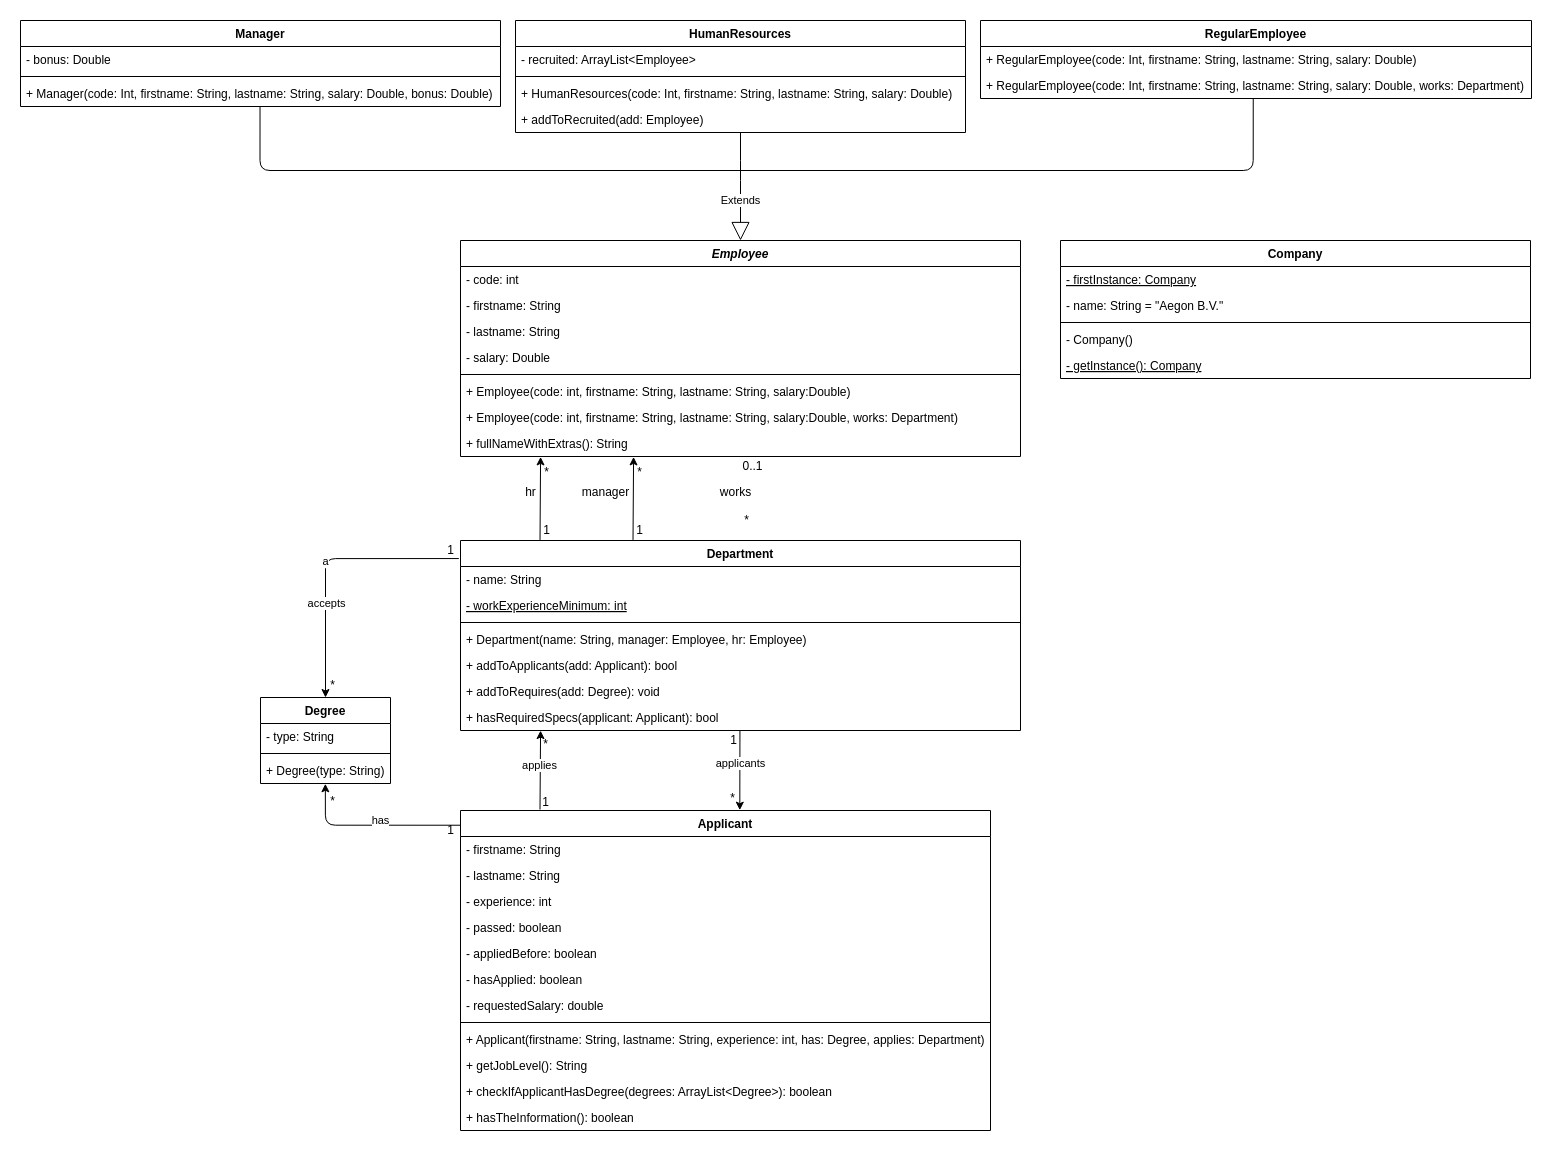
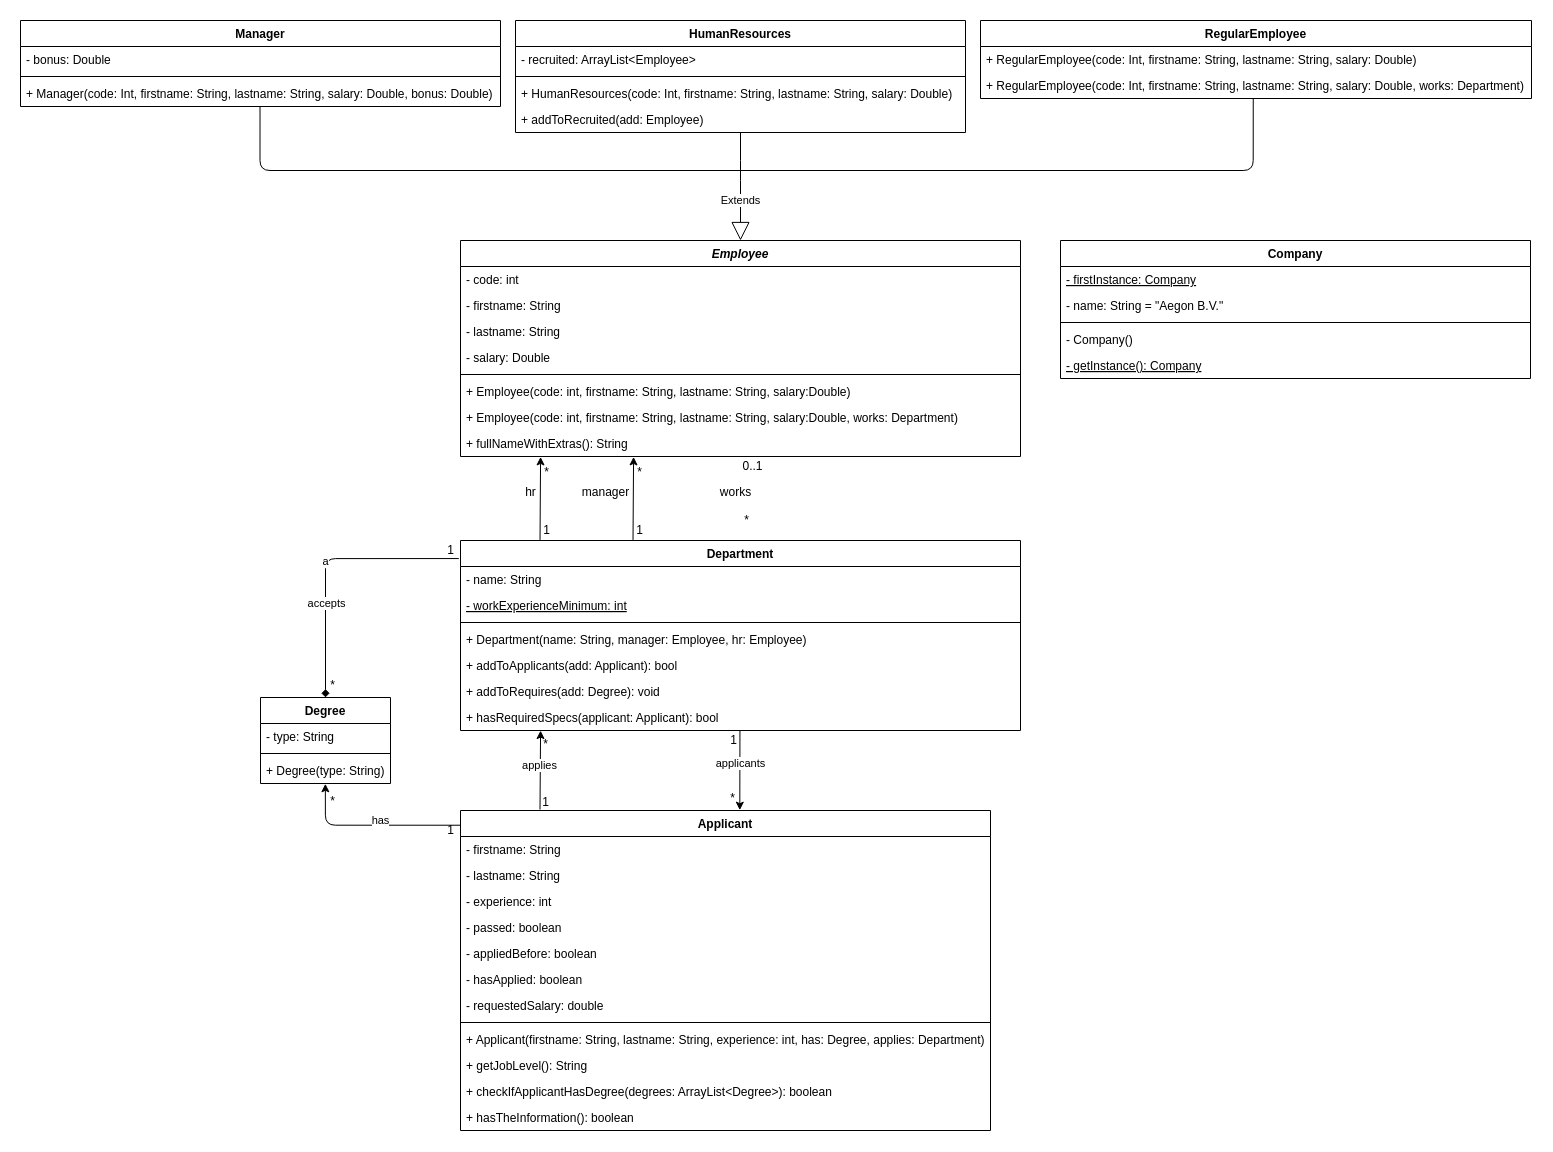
edge "Department" -> "Degree": arrowhead classic -> diamond
